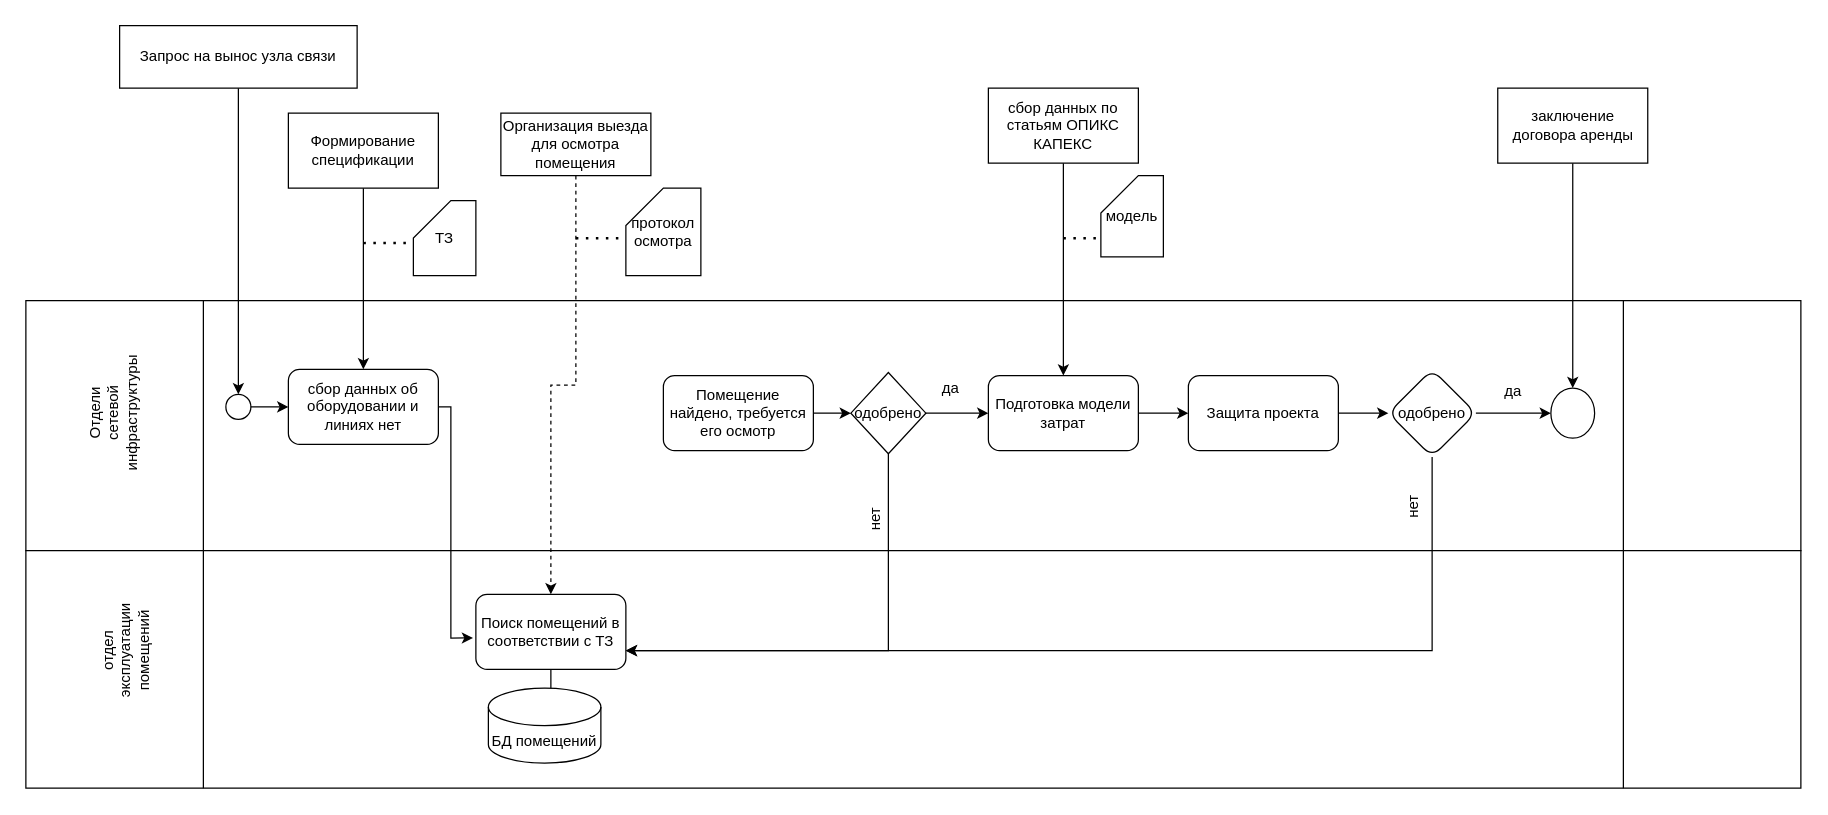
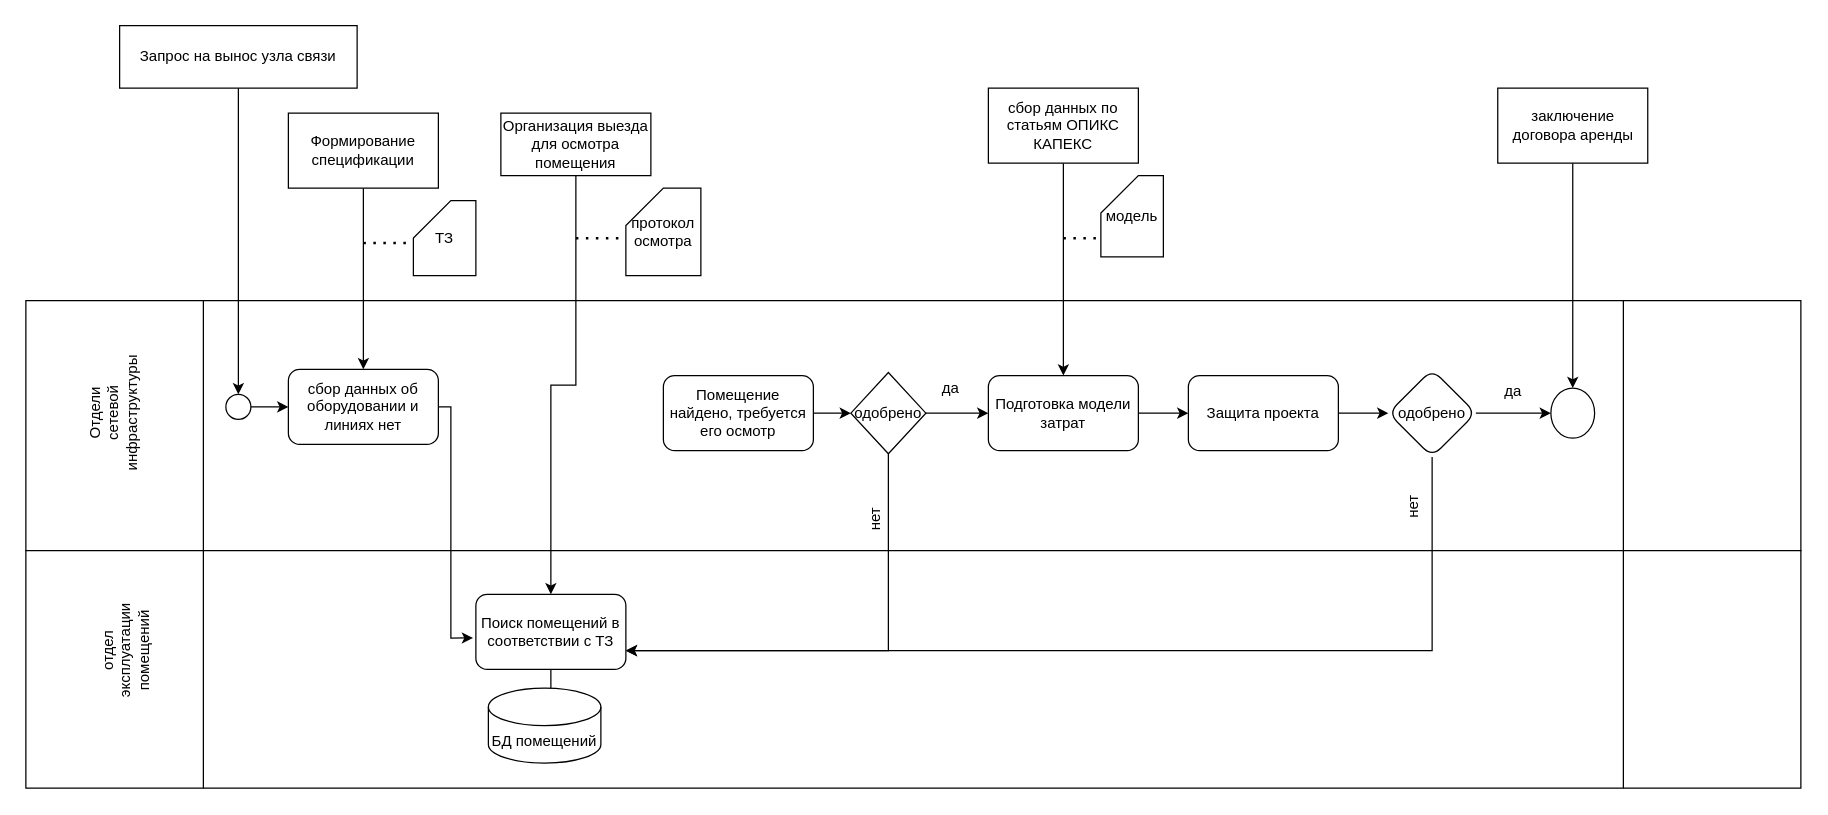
edge "Организация выезда для осмотра помещения" -> "Поиск помещений в соответствии с ТЗ": style dashed -> solid
